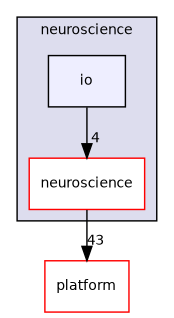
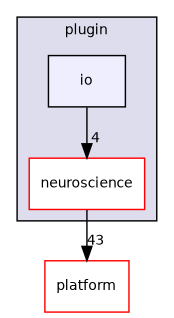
cluster "neuroscience": label "neuroscience" -> "plugin"
